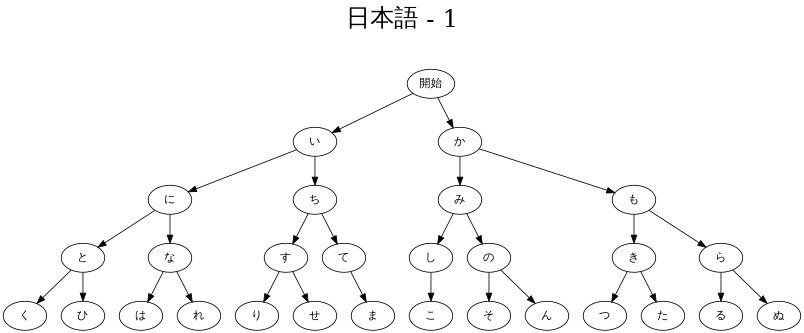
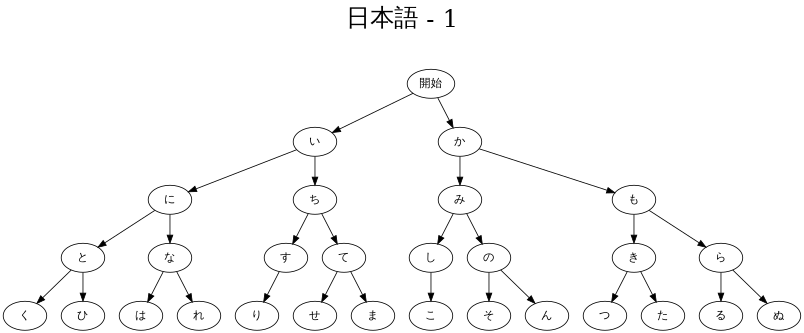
edge "す" -> "せ": now "て" -> "せ"
